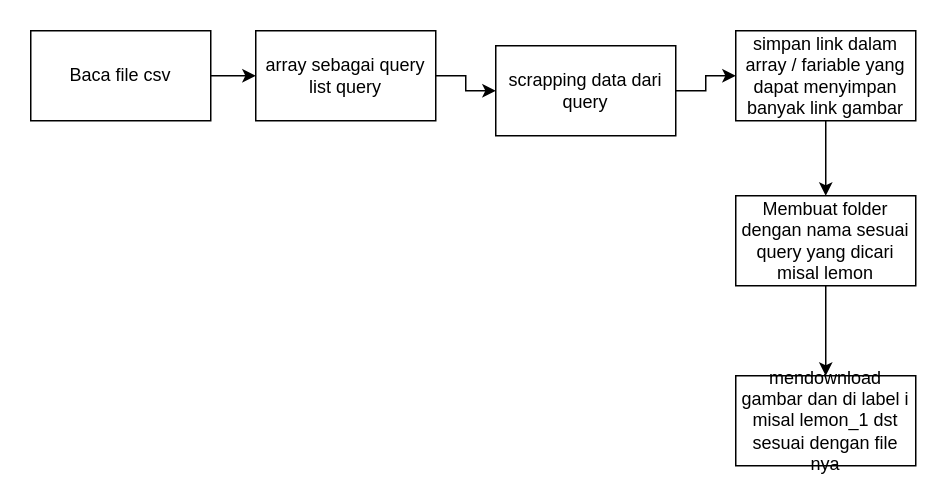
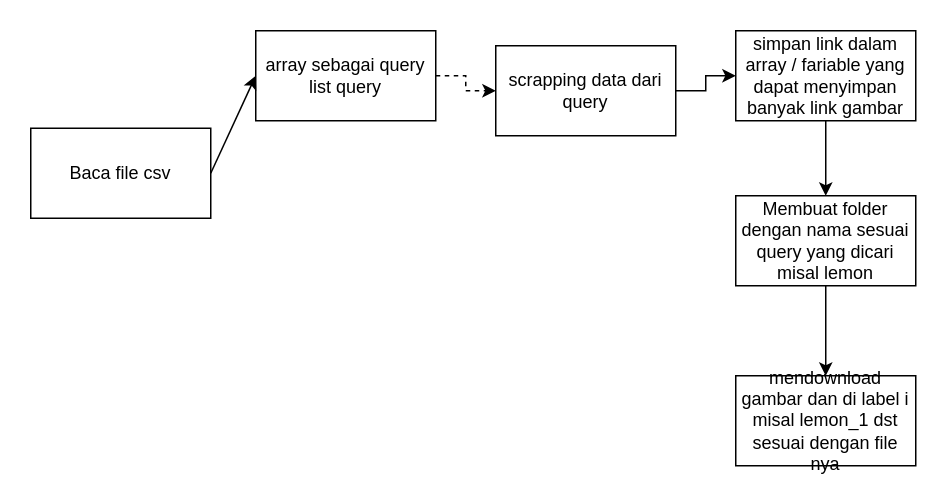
node "Baca file csv": moved (121, 76) -> (121, 173)
edge "array sebagai query list query" -> "scrapping data dari query": style solid -> dashed
